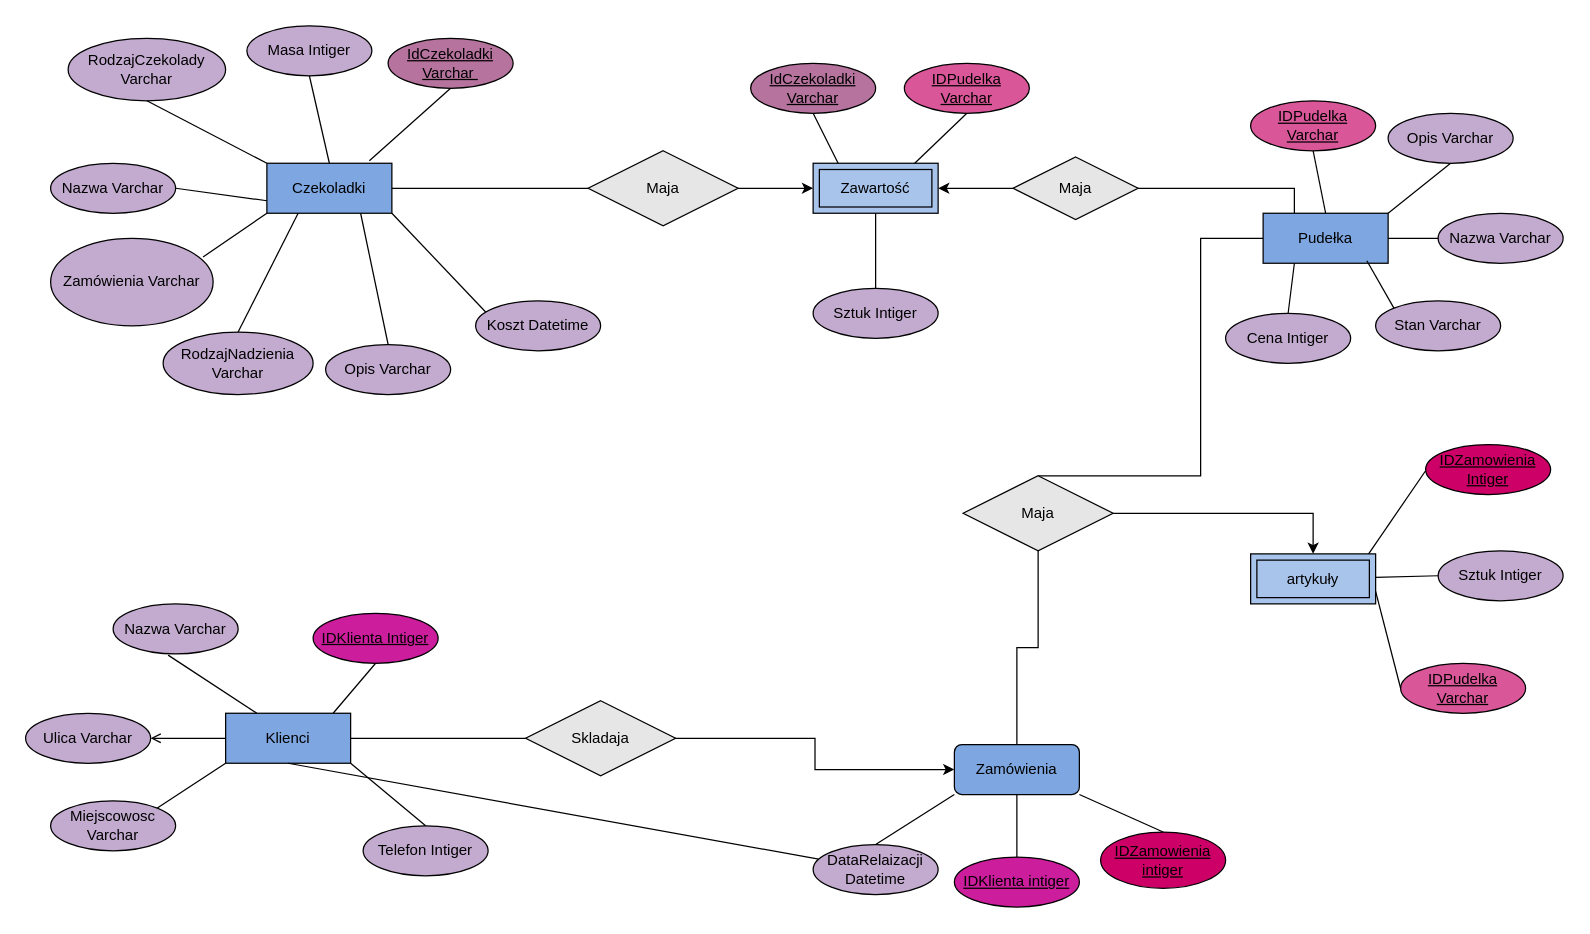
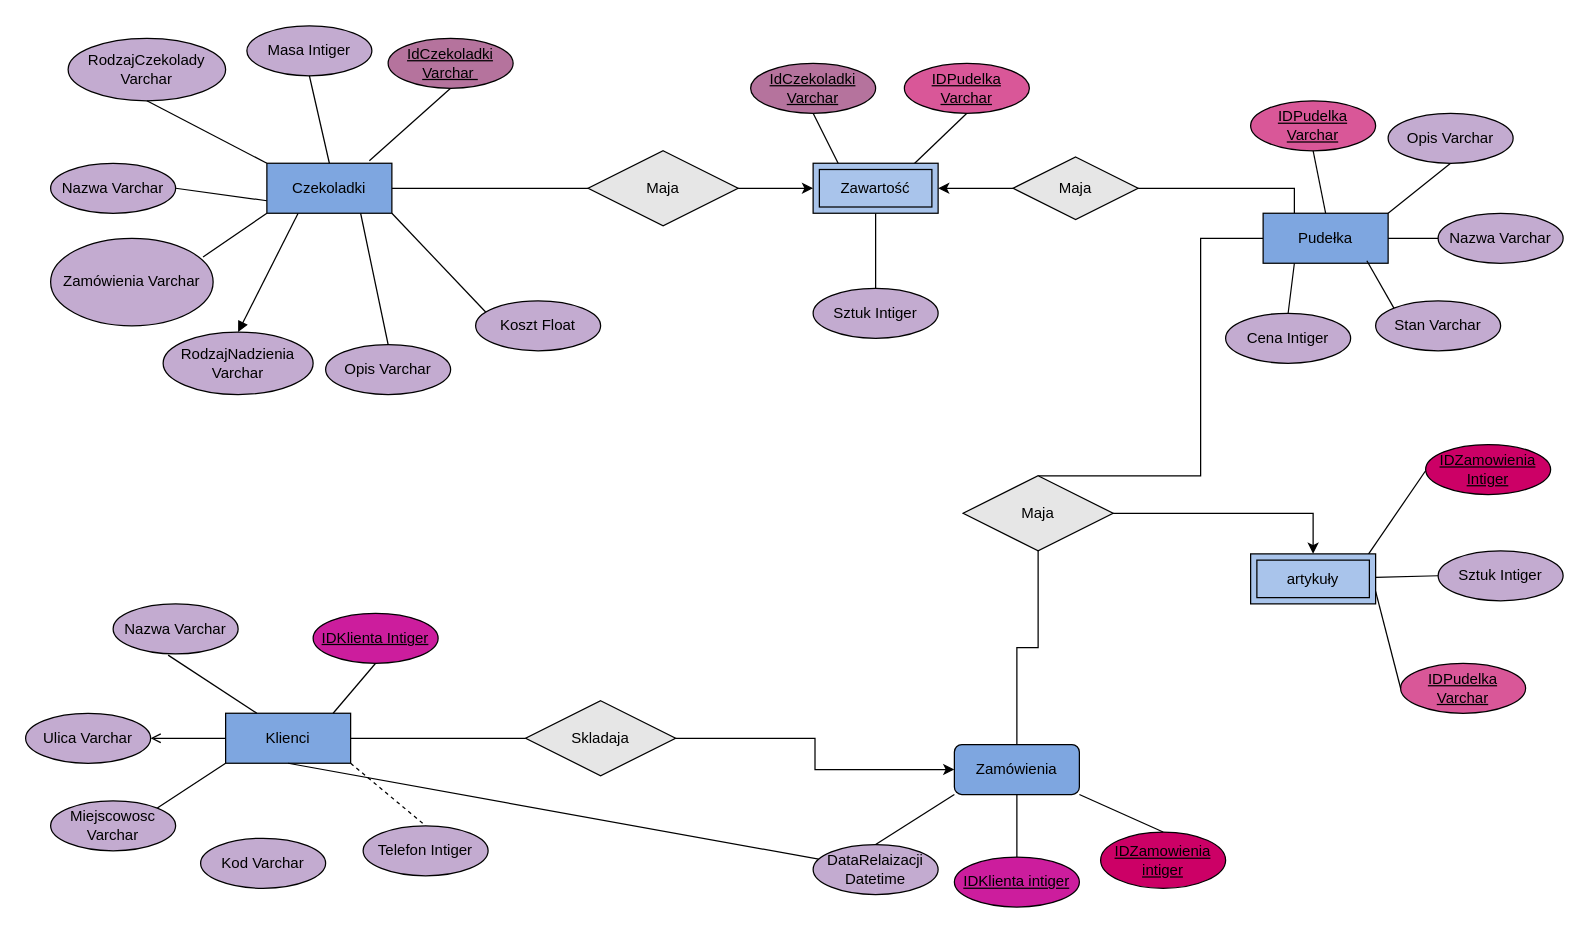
edge "Czekoladki" -- "RodzajNadzienia Varchar": arrowhead none -> block
node "Koszt Datetime": label "Koszt Datetime" -> "Koszt Float"
edge "Klienci" -- "Telefon Intiger": style solid -> dashed
node "Kod Varchar": added
